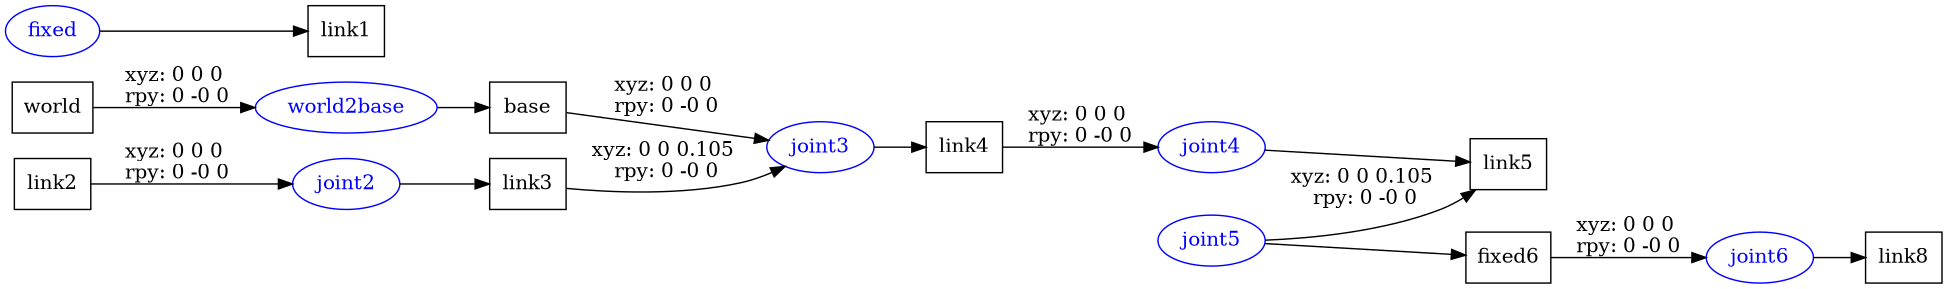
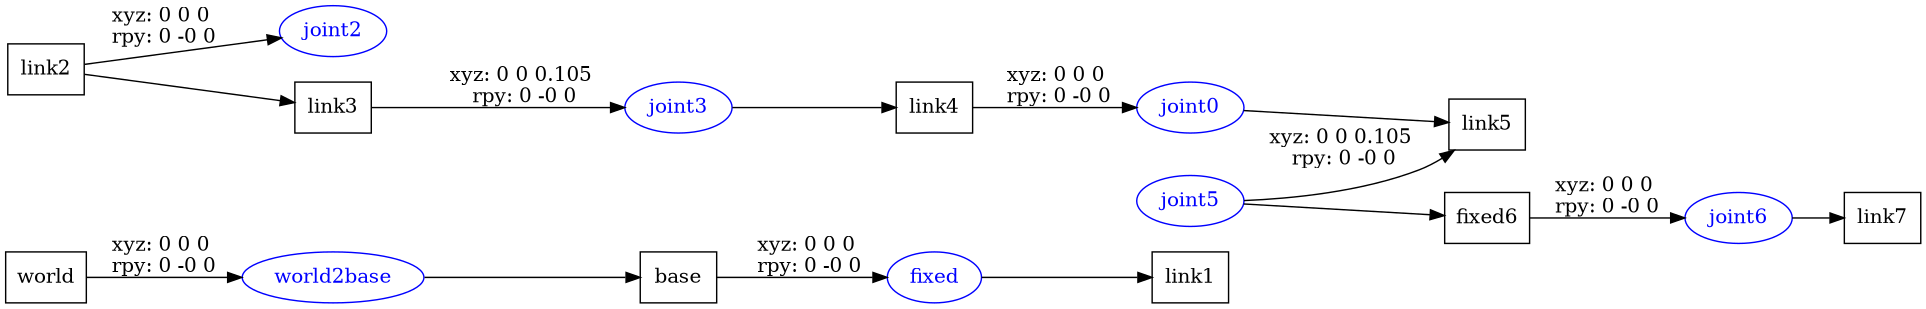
edge "base" -> "joint3": now "base" -> "fixed"
node "joint4": label "joint4" -> "joint0"
edge "joint2" -> "link3": now "link2" -> "link3"
node "link8": label "link8" -> "link7"
